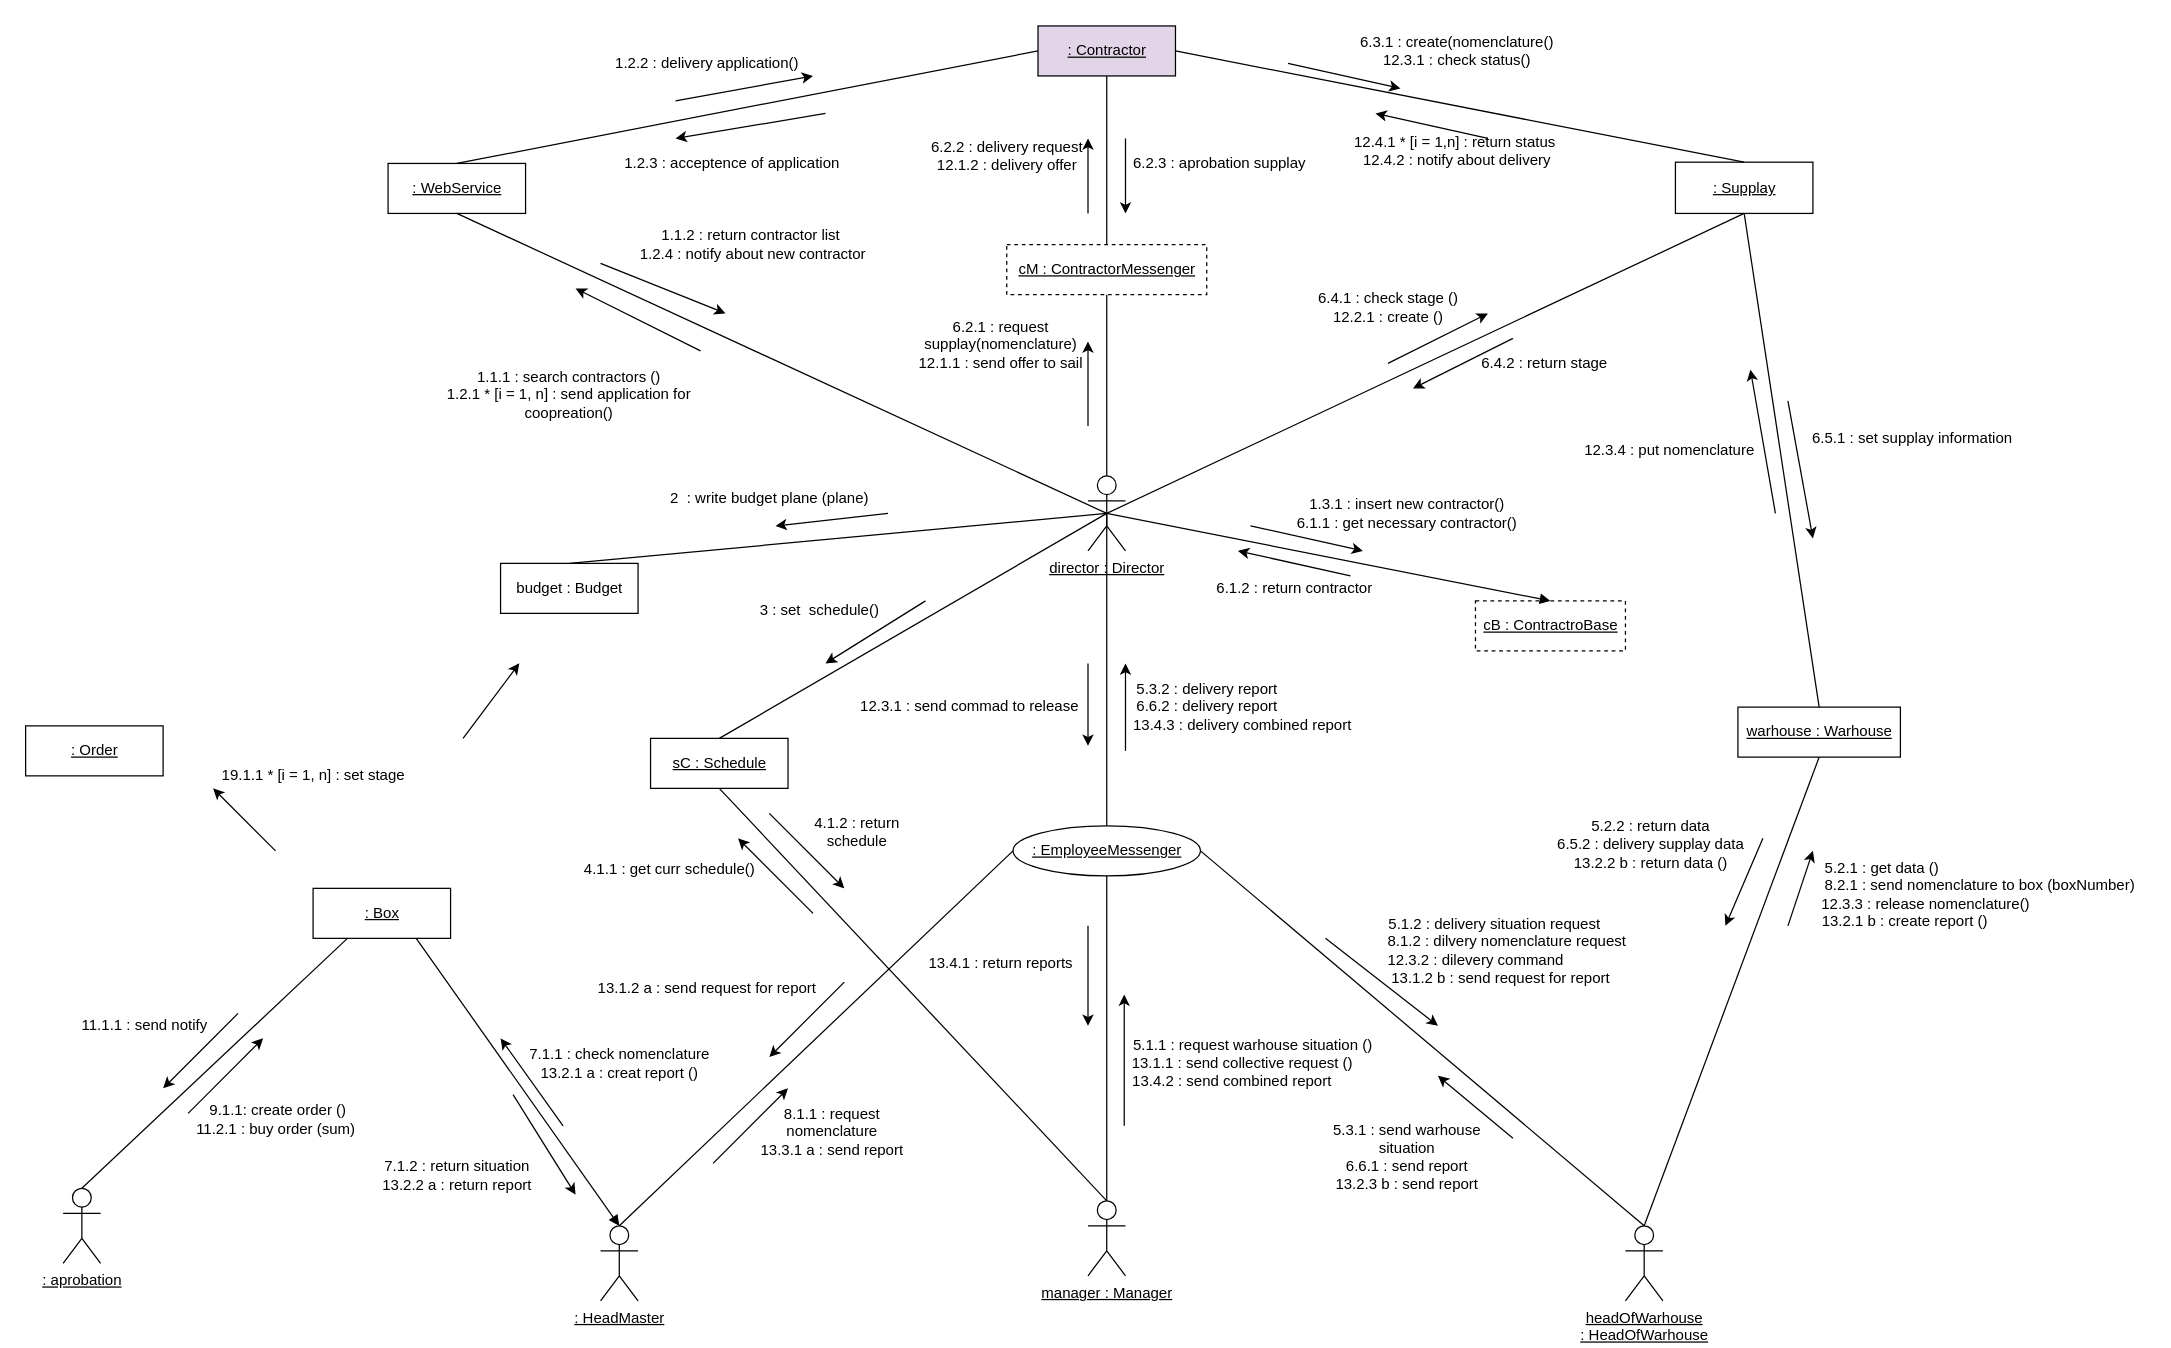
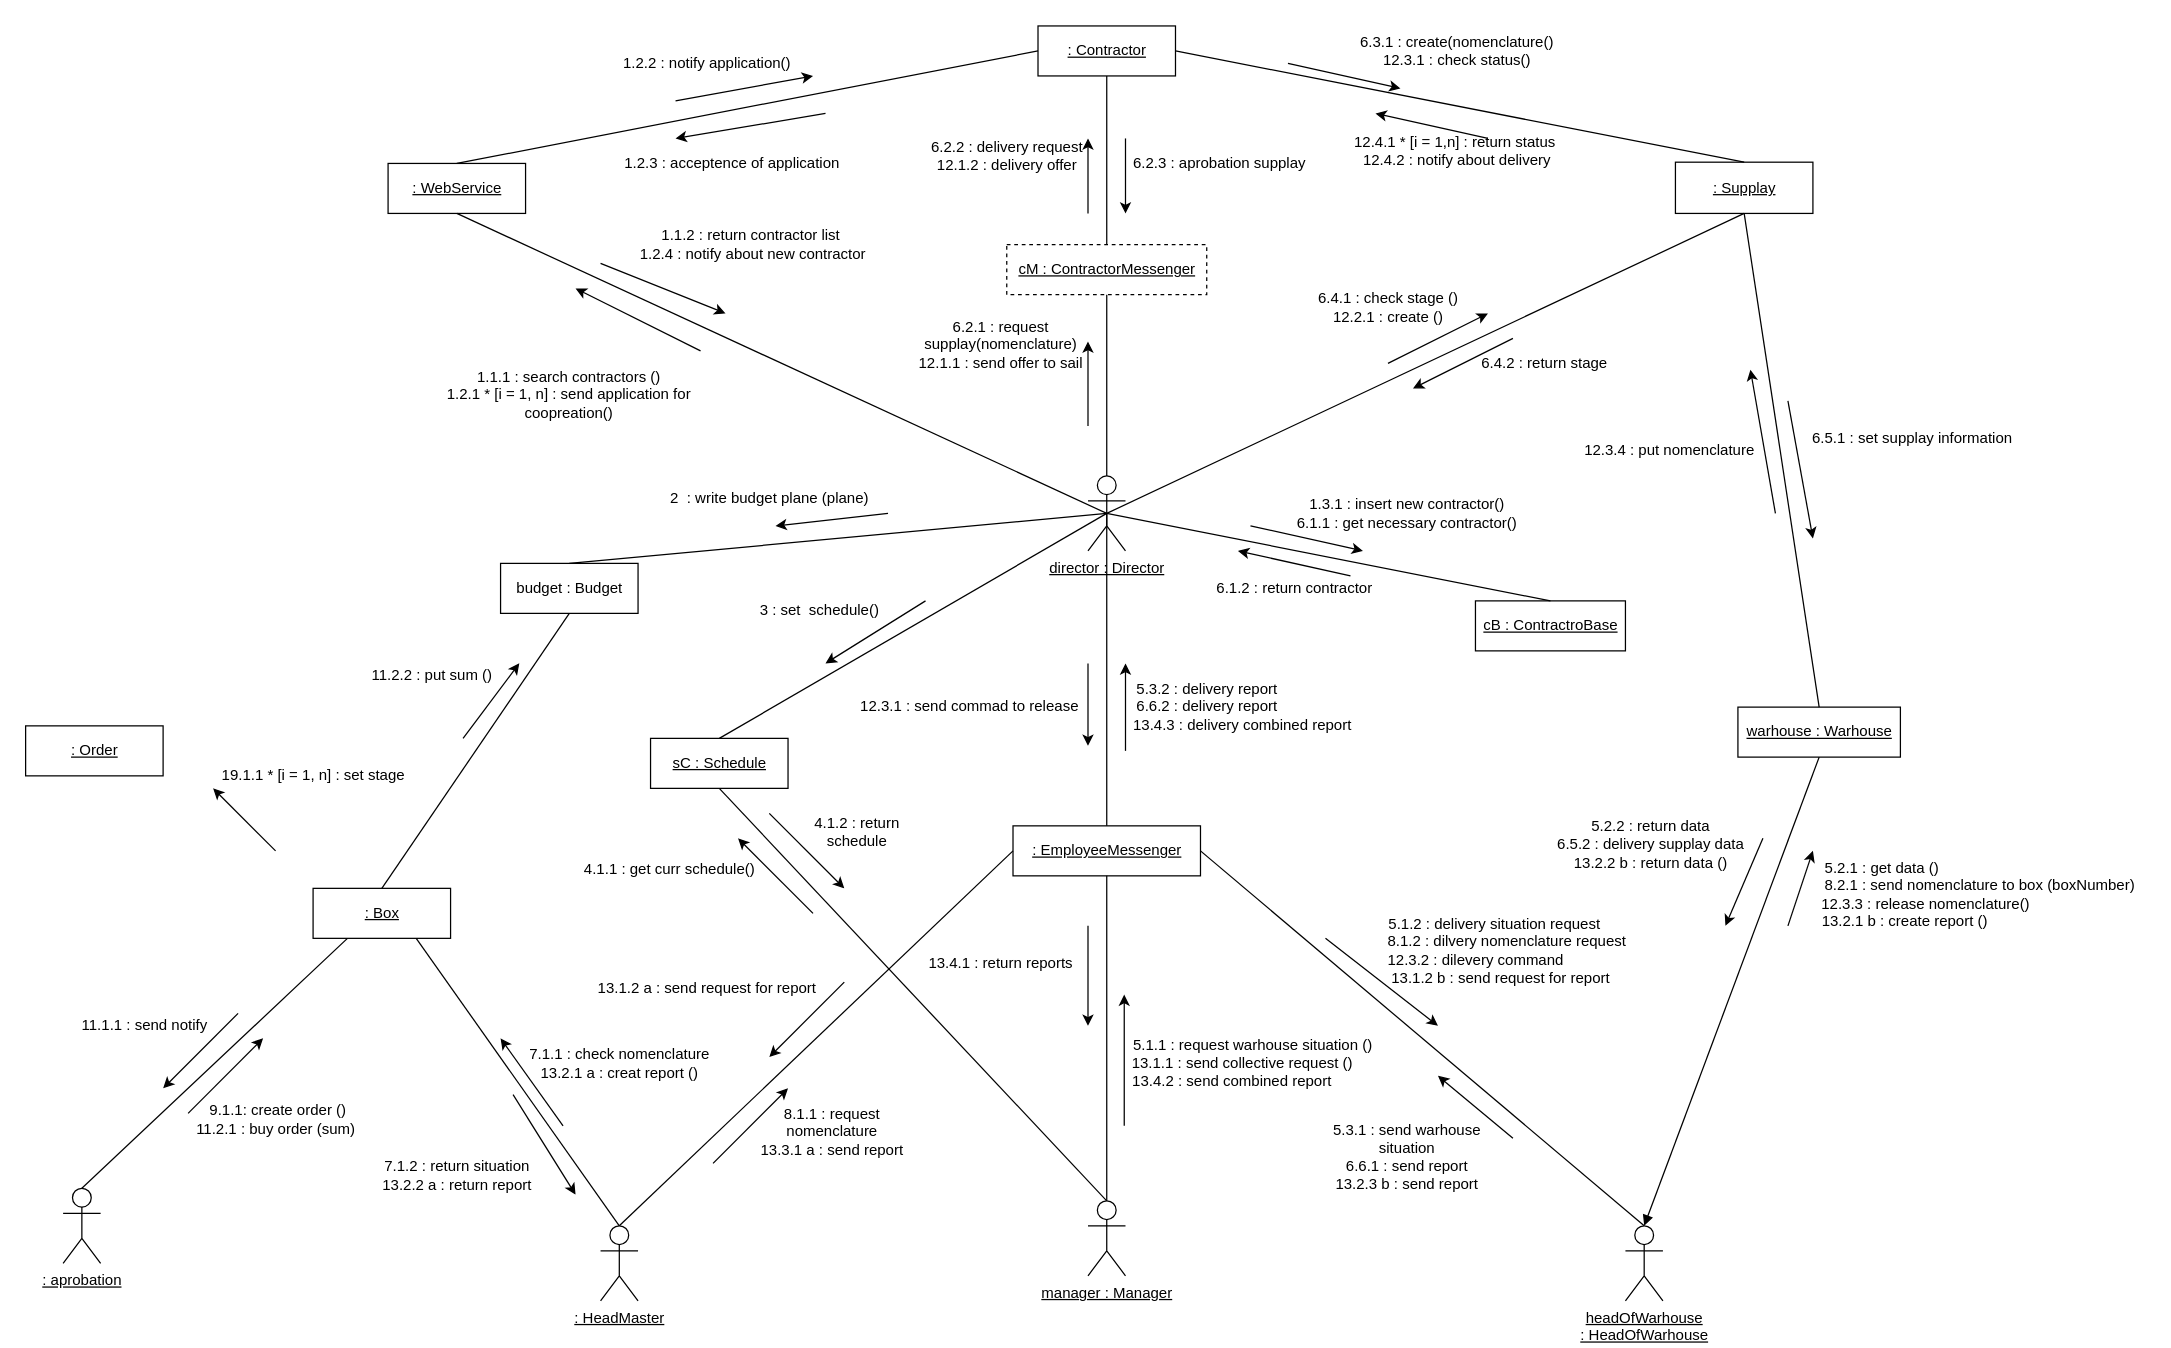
node ": Contractor": fillcolor #e1d5e7 -> #ffffff
node "1.2.2 : delivery application()": label "1.2.2 : delivery application()" -> "1.2.2 : notify application()"
edge "director : Director" -> "cB : ContractroBase": arrowhead block -> none
node "cB : ContractroBase": style dashed -> solid
node "11.2.2 : put sum ()": added
edge "budget : Budget" -- ": Box": added
node ": EmployeeMessenger": shape ellipse -> rectangle
edge ": Box" -> ": HeadMaster": arrowhead block -> none
edge "warhouse : Warhouse" -- "headOfWarhouse : HeadOfWarhouse": arrowhead none -> block
